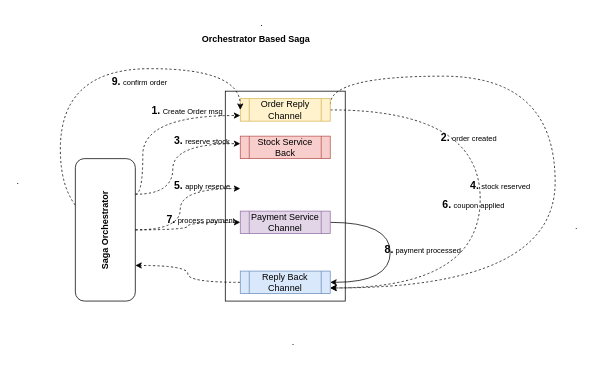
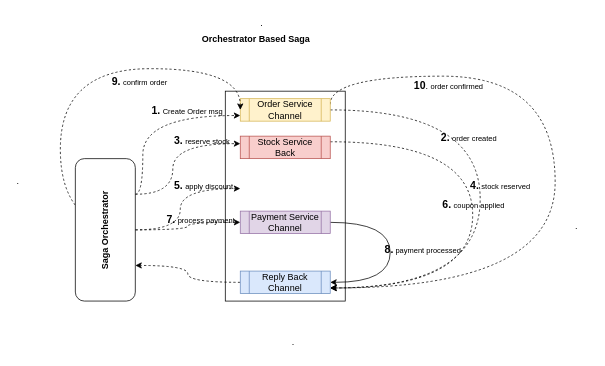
node "10. order confirmed": added
node "Order Reply Channel": label "Order Reply Channel" -> "Order Service Channel"
edge "Stock Service Back" -> "Reply Back Channel": added
node "5. apply reserve": label "5. apply reserve" -> "5. apply discount"
